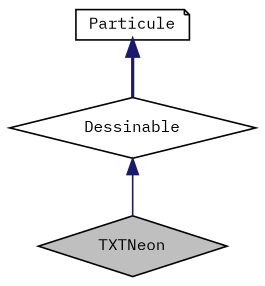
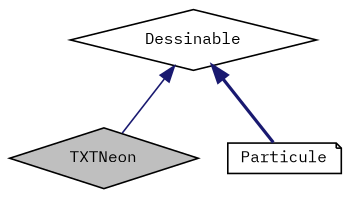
edge "Dessinable" -> "Particule": reversed
